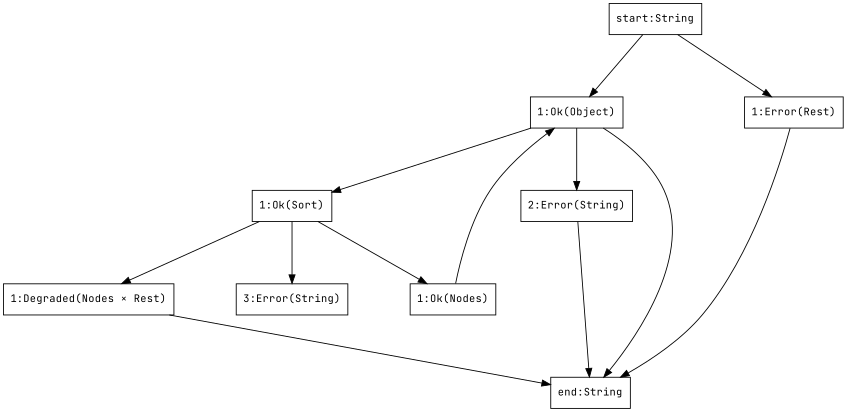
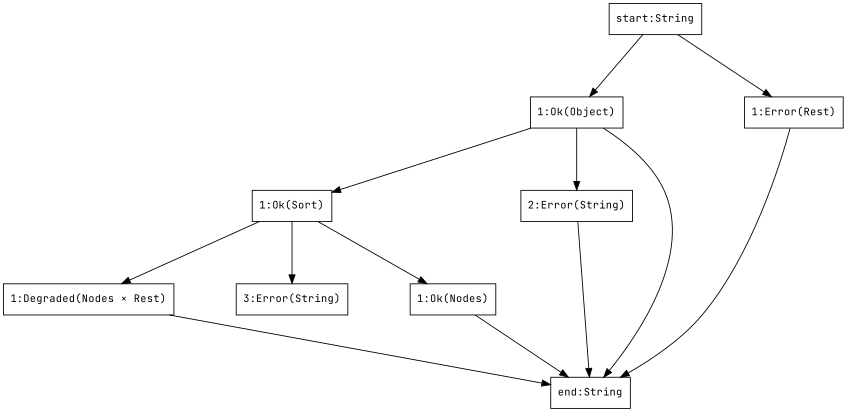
edge "1:Ok(Nodes)" -> "1:Ok(Object)": now "1:Ok(Nodes)" -> "end:String"
